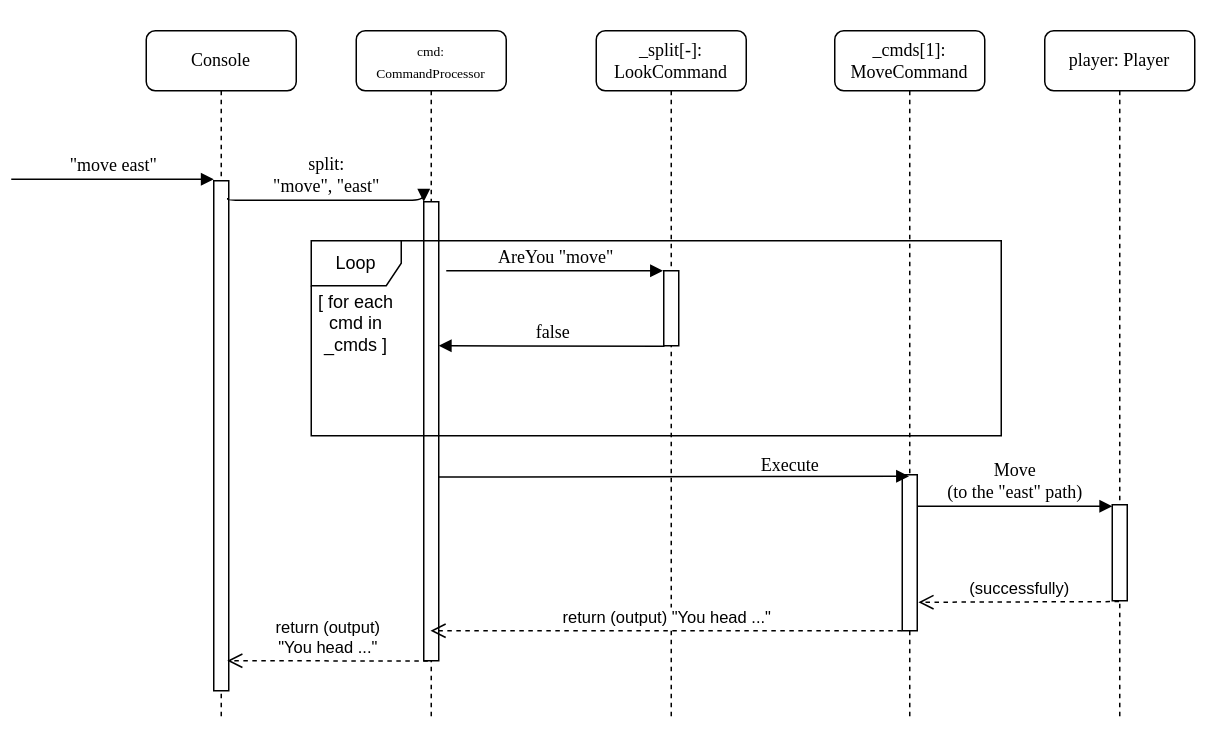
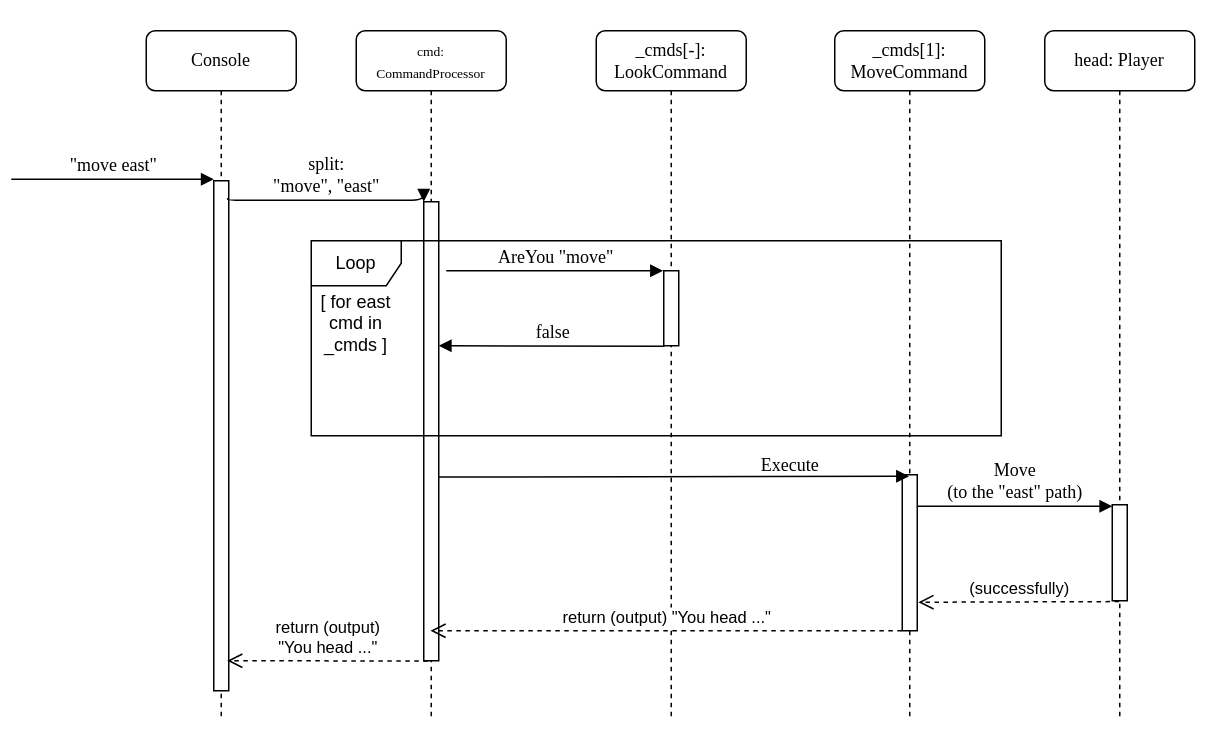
node "_split[-]: LookCommand": label "_split[-]: LookCommand" -> "_cmds[-]: LookCommand"
node "player: Player": label "player: Player" -> "head: Player"
node "[ for each cmd in _cmds ]": label "[ for each cmd in _cmds ]" -> "[ for east cmd in _cmds ]"
